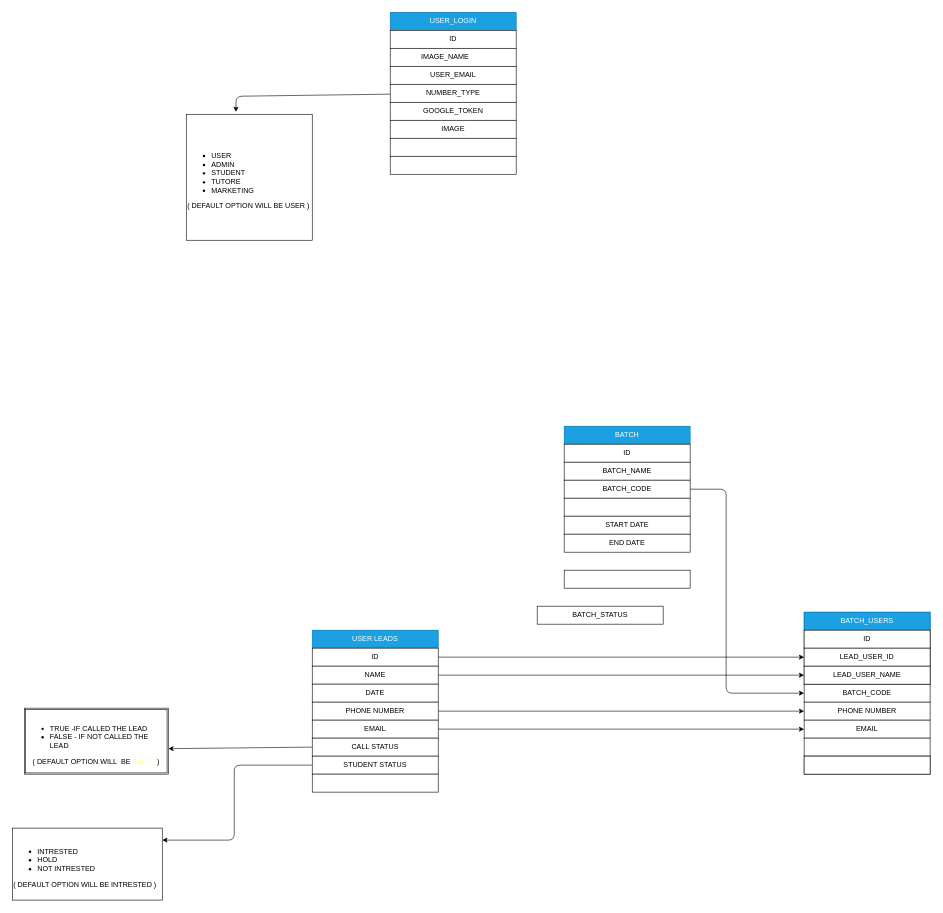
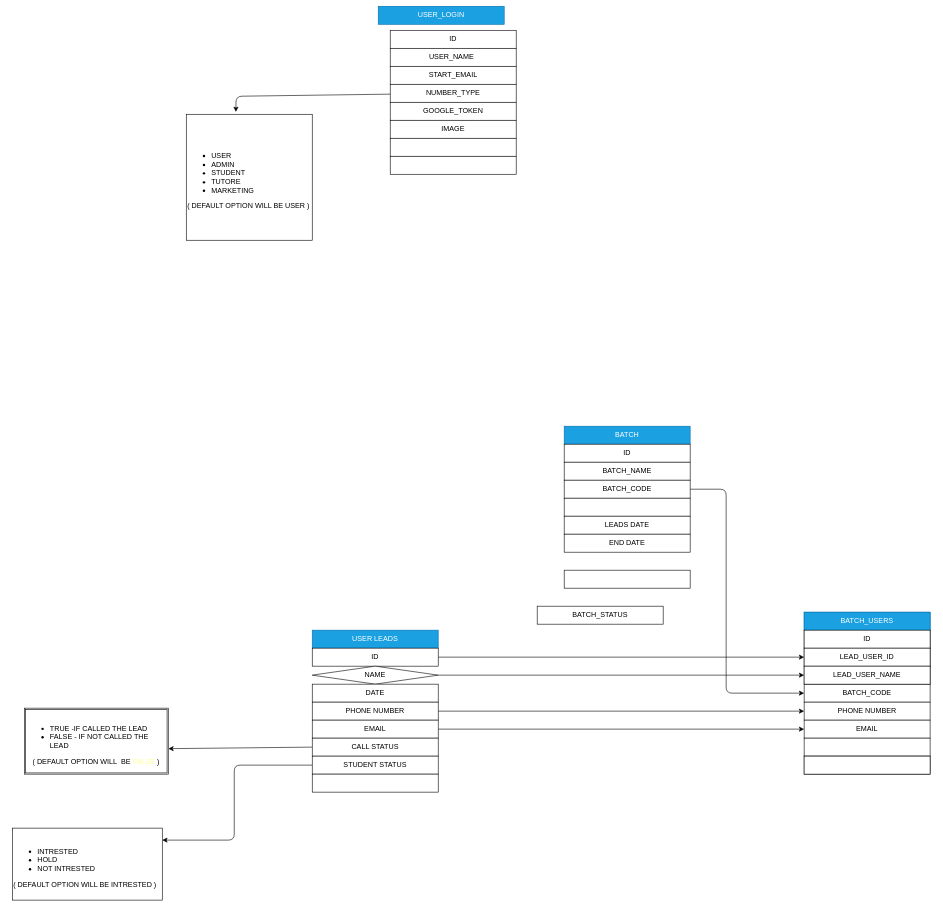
node "USER_LOGIN": moved (453, 21) -> (441, 15)
node "IMAGE_NAME": label "IMAGE_NAME" -> "USER_NAME"
node "USER_EMAIL": label "USER_EMAIL" -> "START_EMAIL"
node "START DATE": label "START DATE" -> "LEADS DATE"
node "NAME": shape rectangle -> diamond
